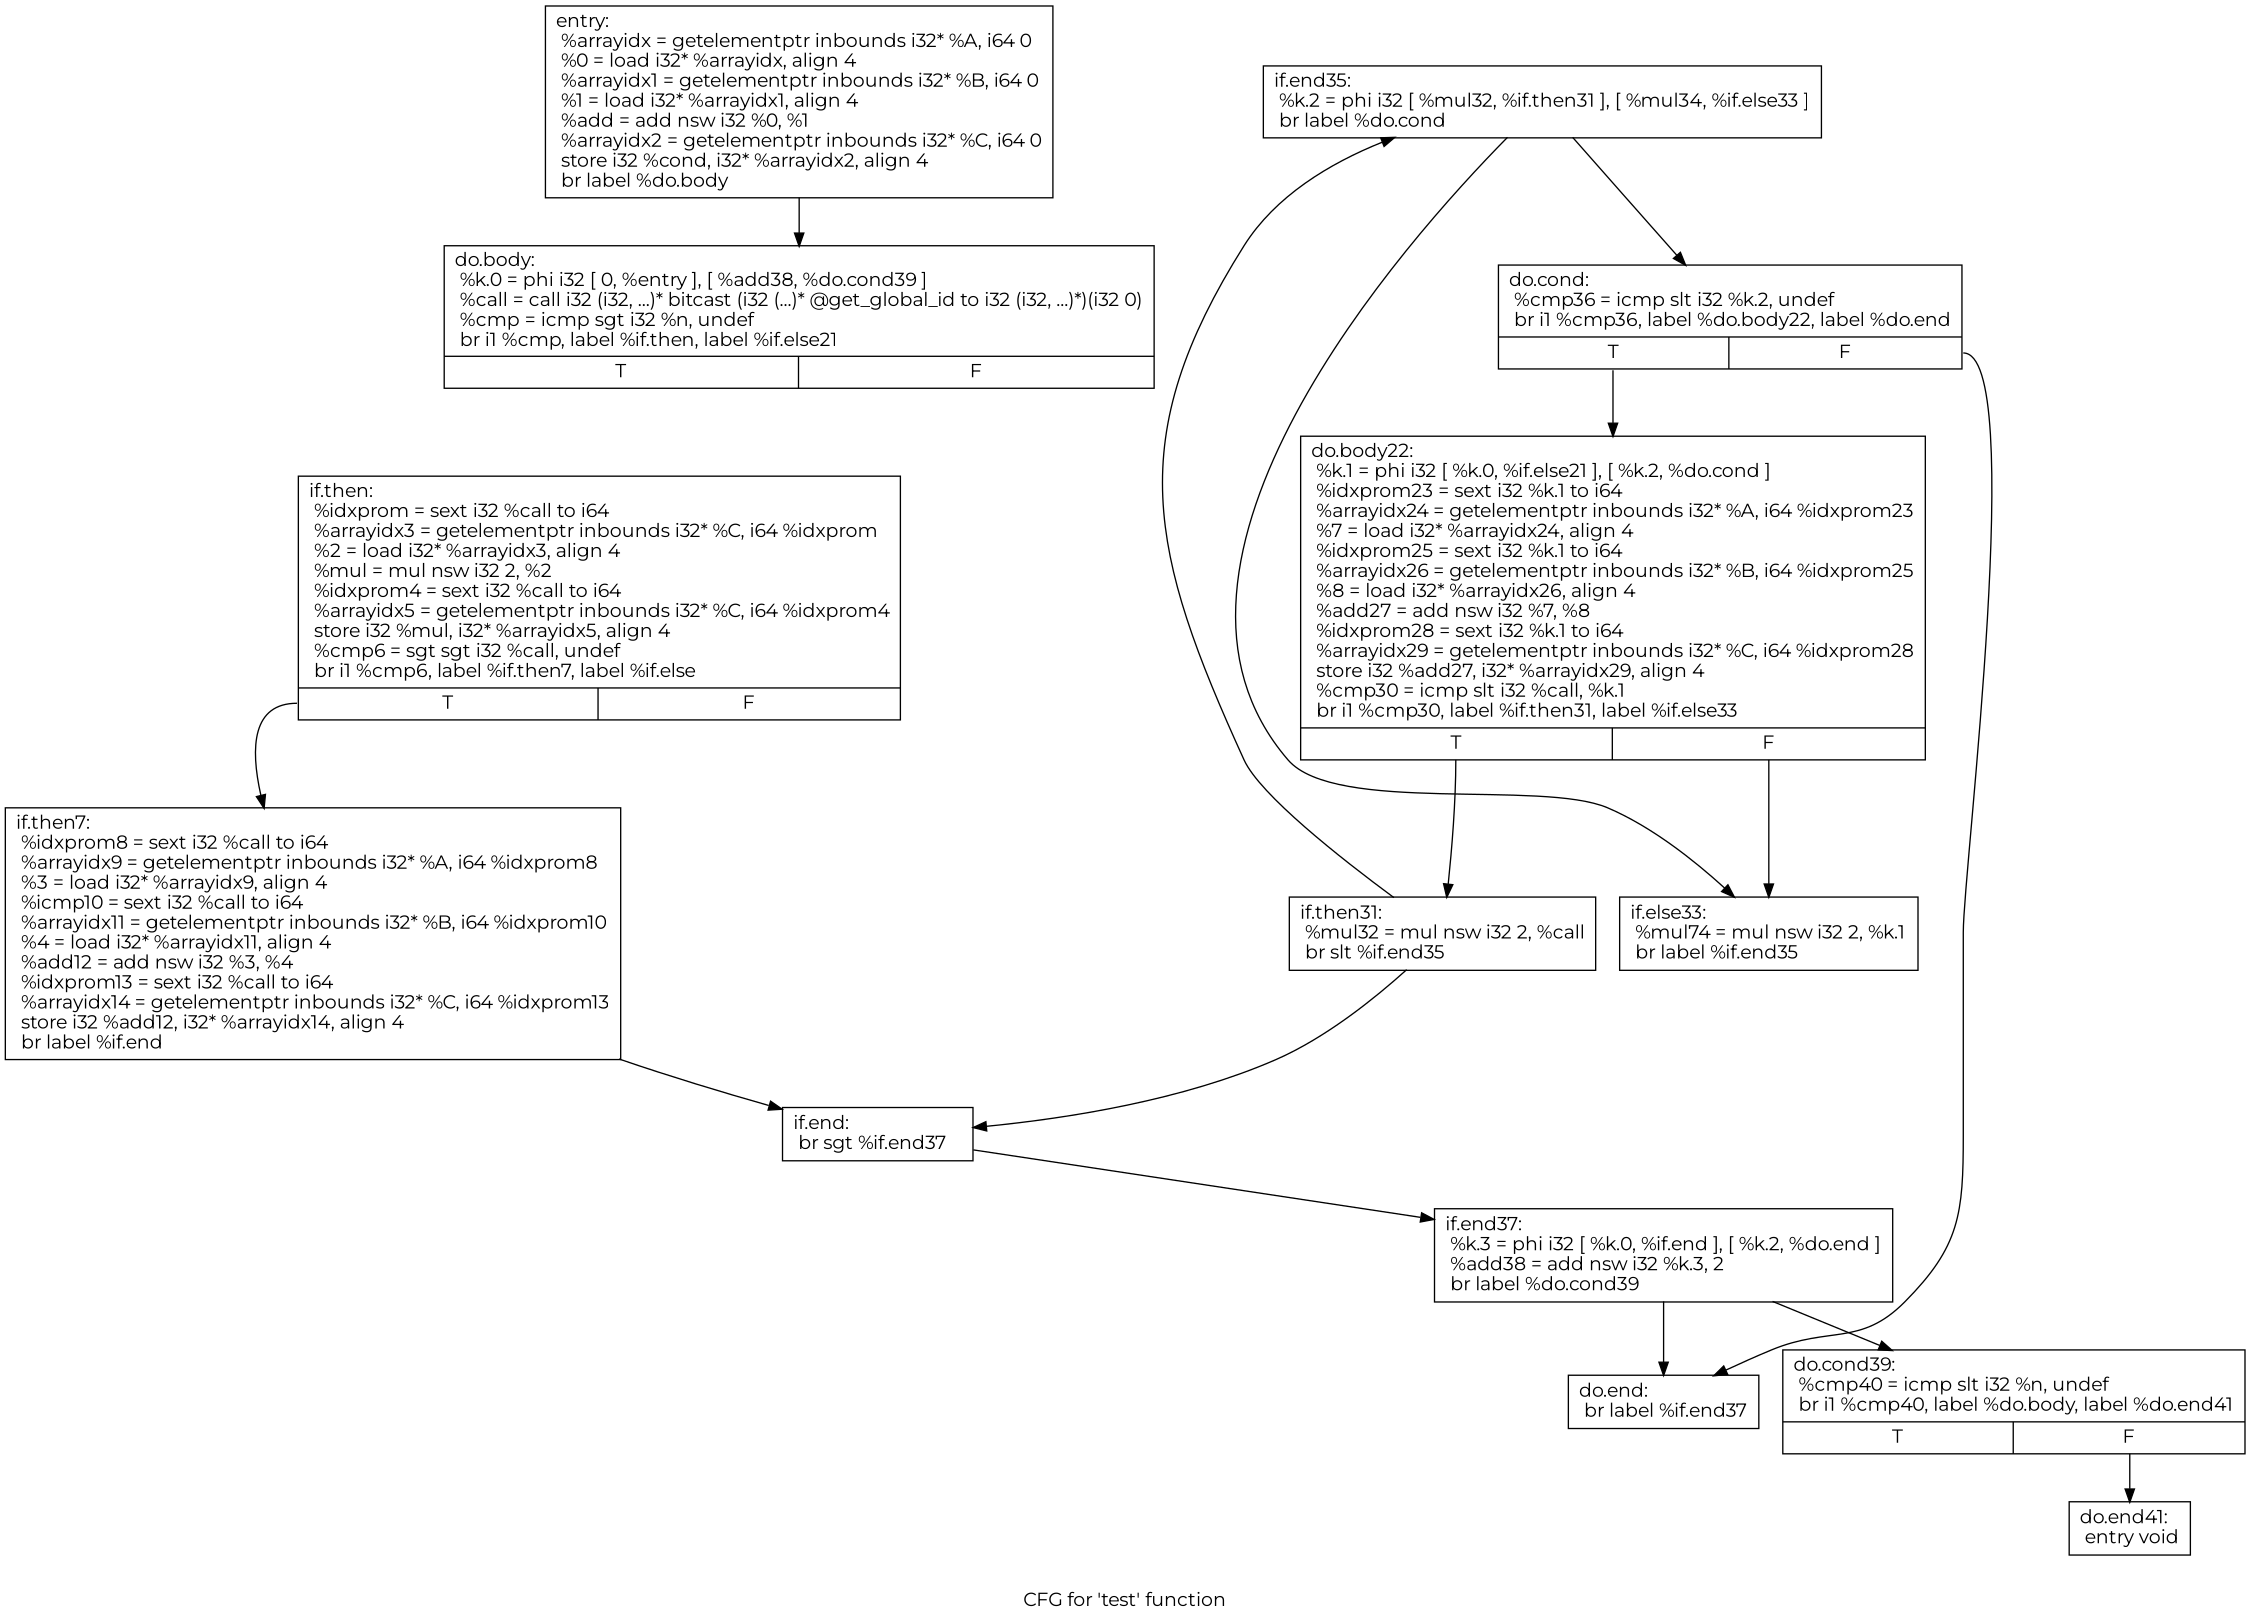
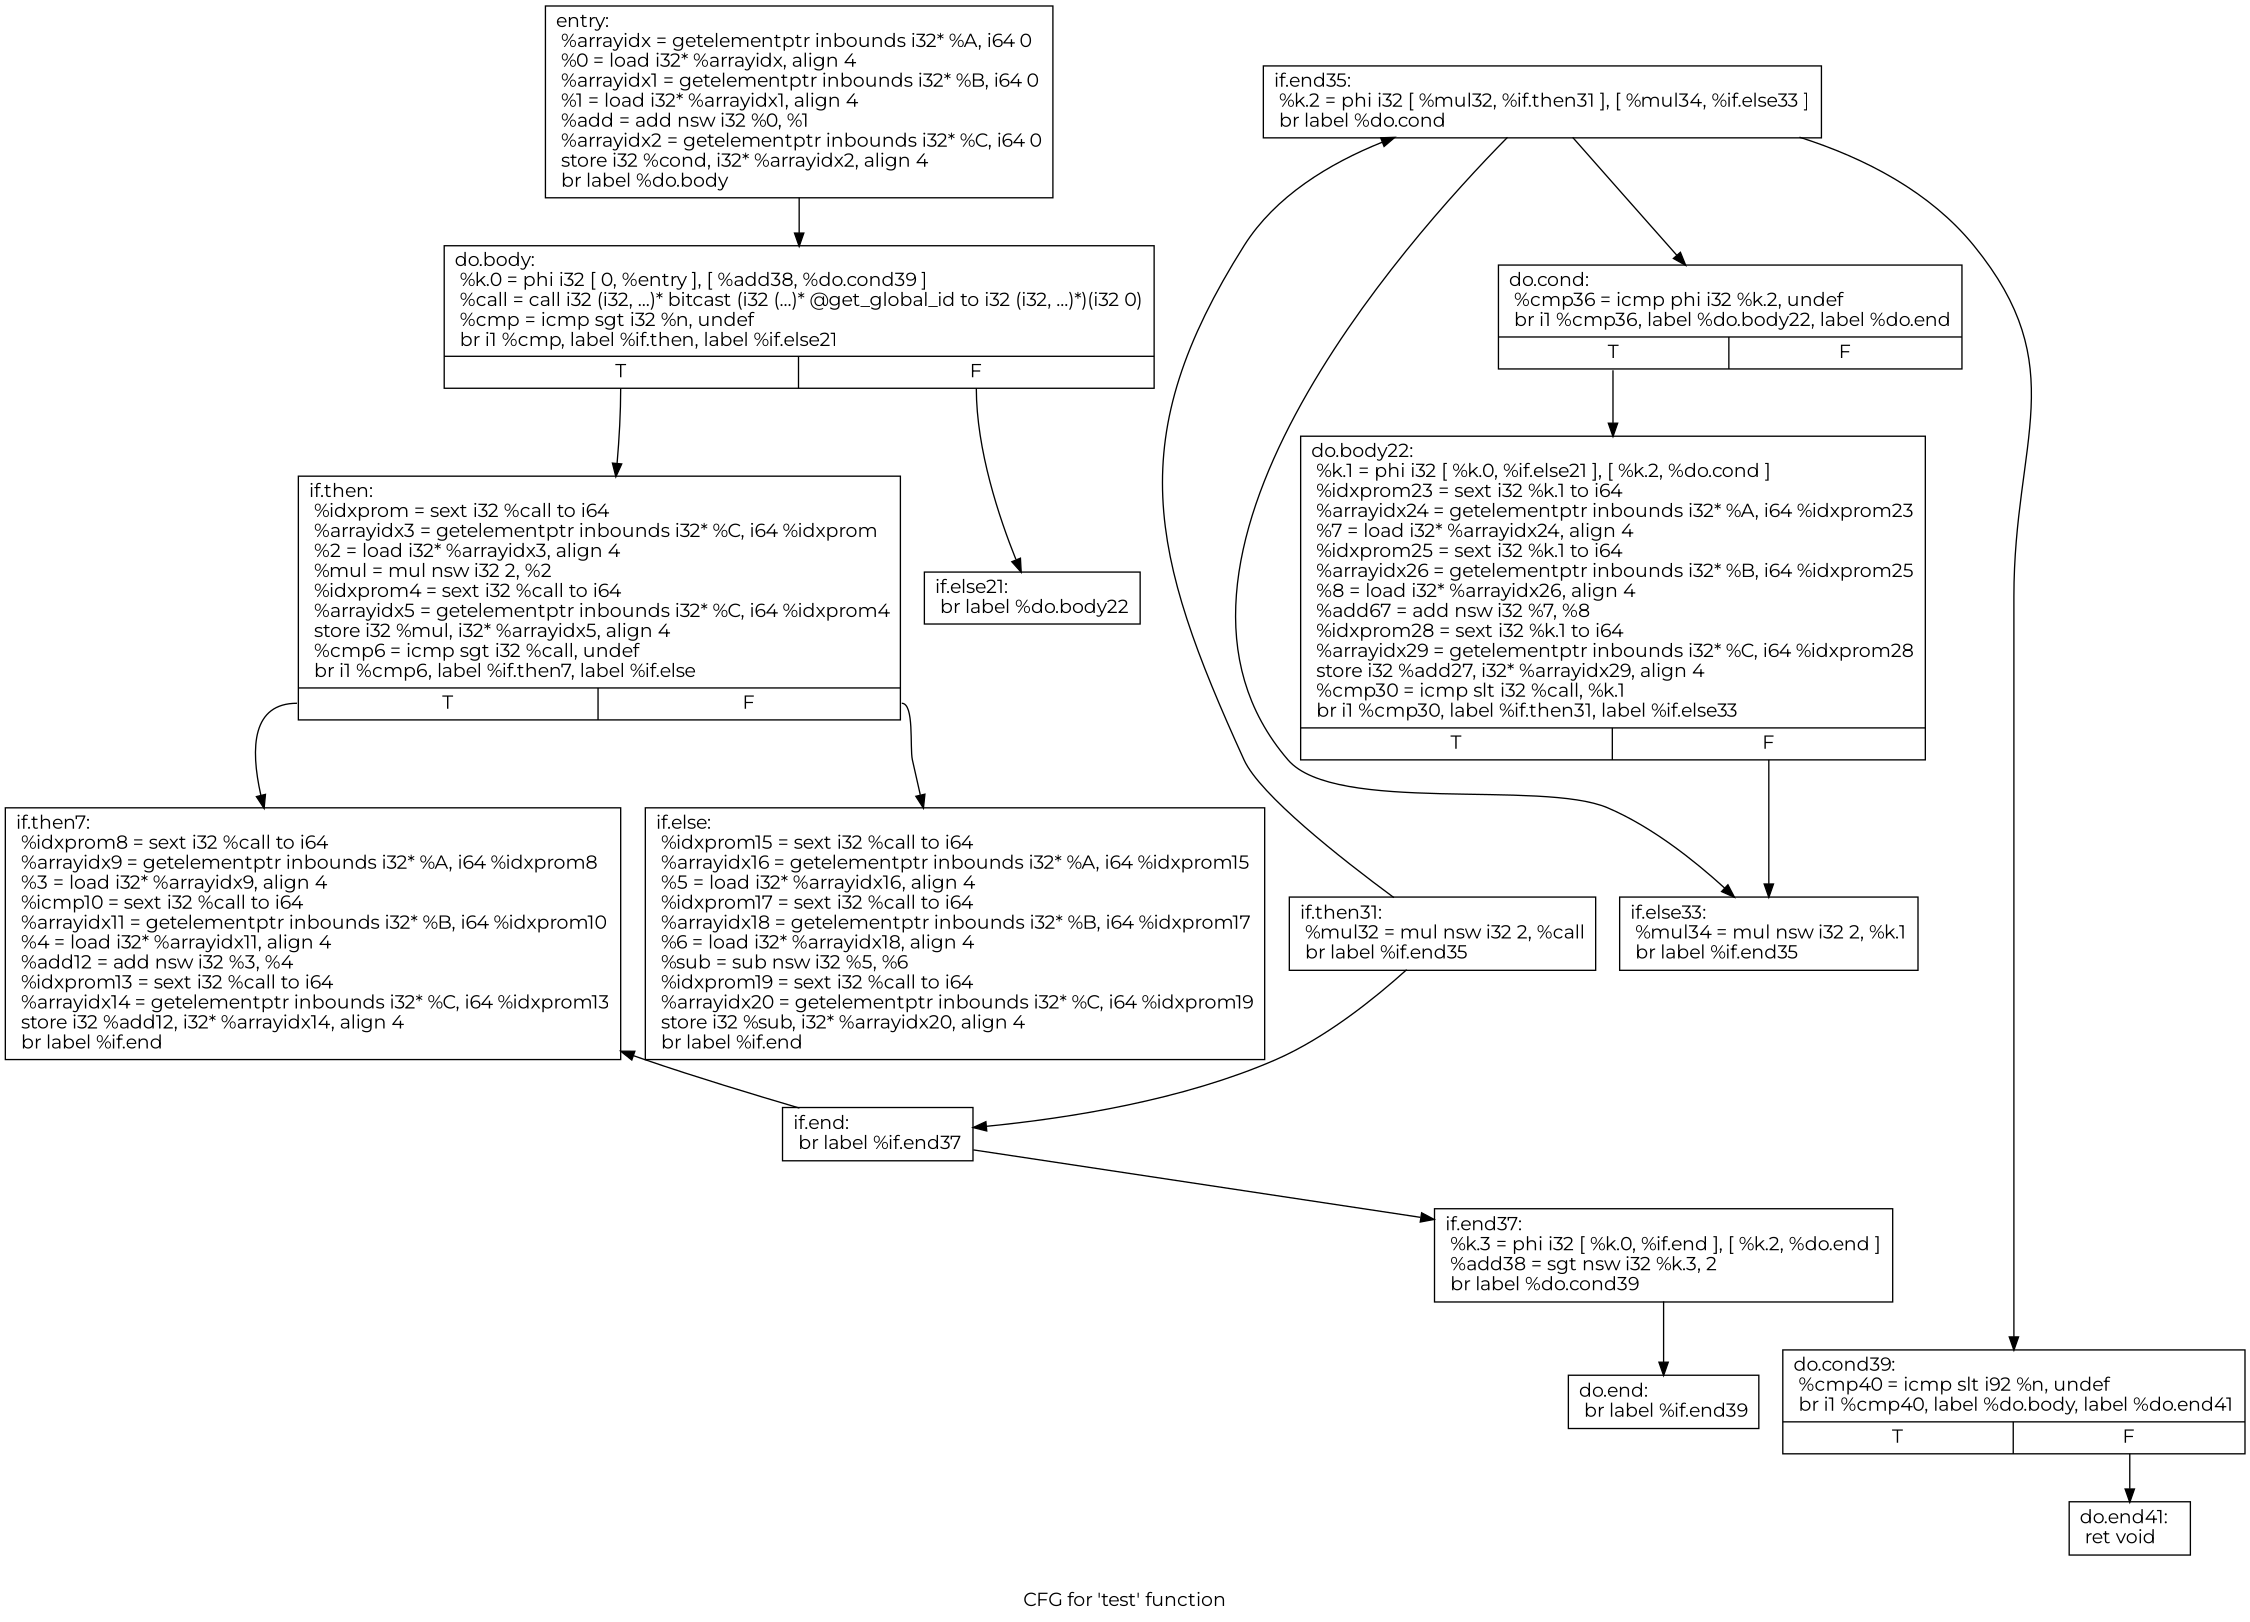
node "do.cond:": text "%cmp36 = icmp slt i32 %k.2, undef" -> "%cmp36 = icmp phi i32 %k.2, undef"
edge "do.body:" -> "if.then:": added
node "if.else21:": added
node "do.body22:": text "%add27 = add nsw i32 %7, %8" -> "%add67 = add nsw i32 %7, %8"
node "if.then:": text "%cmp6 = sgt sgt i32 %call, undef" -> "%cmp6 = icmp sgt i32 %call, undef"
edge "do.body22:" -> "if.then31:": removed
edge "do.cond:" -> "do.end:": removed
node "if.else33:": text "%mul74 = mul nsw i32 2, %k.1" -> "%mul34 = mul nsw i32 2, %k.1"
node "if.else:": added
node "if.then31:": text "br slt %if.end35" -> "br label %if.end35"
edge "if.then7:" -> "if.end:": reversed
node "if.end:": text "br sgt %if.end37" -> "br label %if.end37"
node "if.end37:": text "%add38 = add nsw i32 %k.3, 2" -> "%add38 = sgt nsw i32 %k.3, 2"
edge "if.end37:" -> "do.cond39:": now "if.end35:" -> "do.cond39:"
node "do.cond39:": text "%cmp40 = icmp slt i32 %n, undef" -> "%cmp40 = icmp slt i92 %n, undef"
node "do.end:": text "br label %if.end37" -> "br label %if.end39"
node "do.end41:": text "entry void" -> "ret void"
